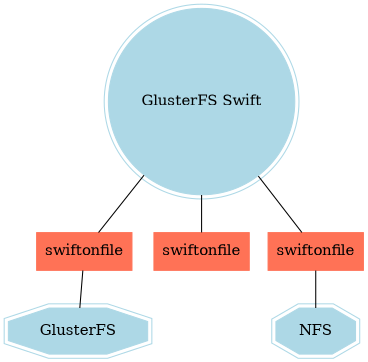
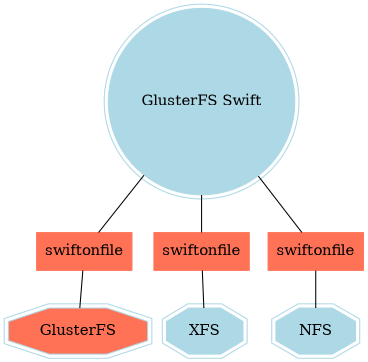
node "GlusterFS": fillcolor lightblue -> coral1
node "XFS": added
